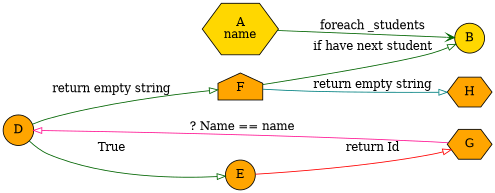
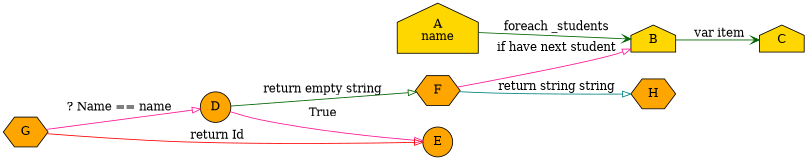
node "A name": shape hexagon -> house
node "B": shape circle -> house
node "C": added
edge "F" -> "B": color darkgreen -> deeppink
edge "F" -> "H": label " return empty string" -> " return string string"
node "F": shape house -> hexagon
edge "E" -> "G": reversed
edge "D" -> "E": color darkgreen -> deeppink
